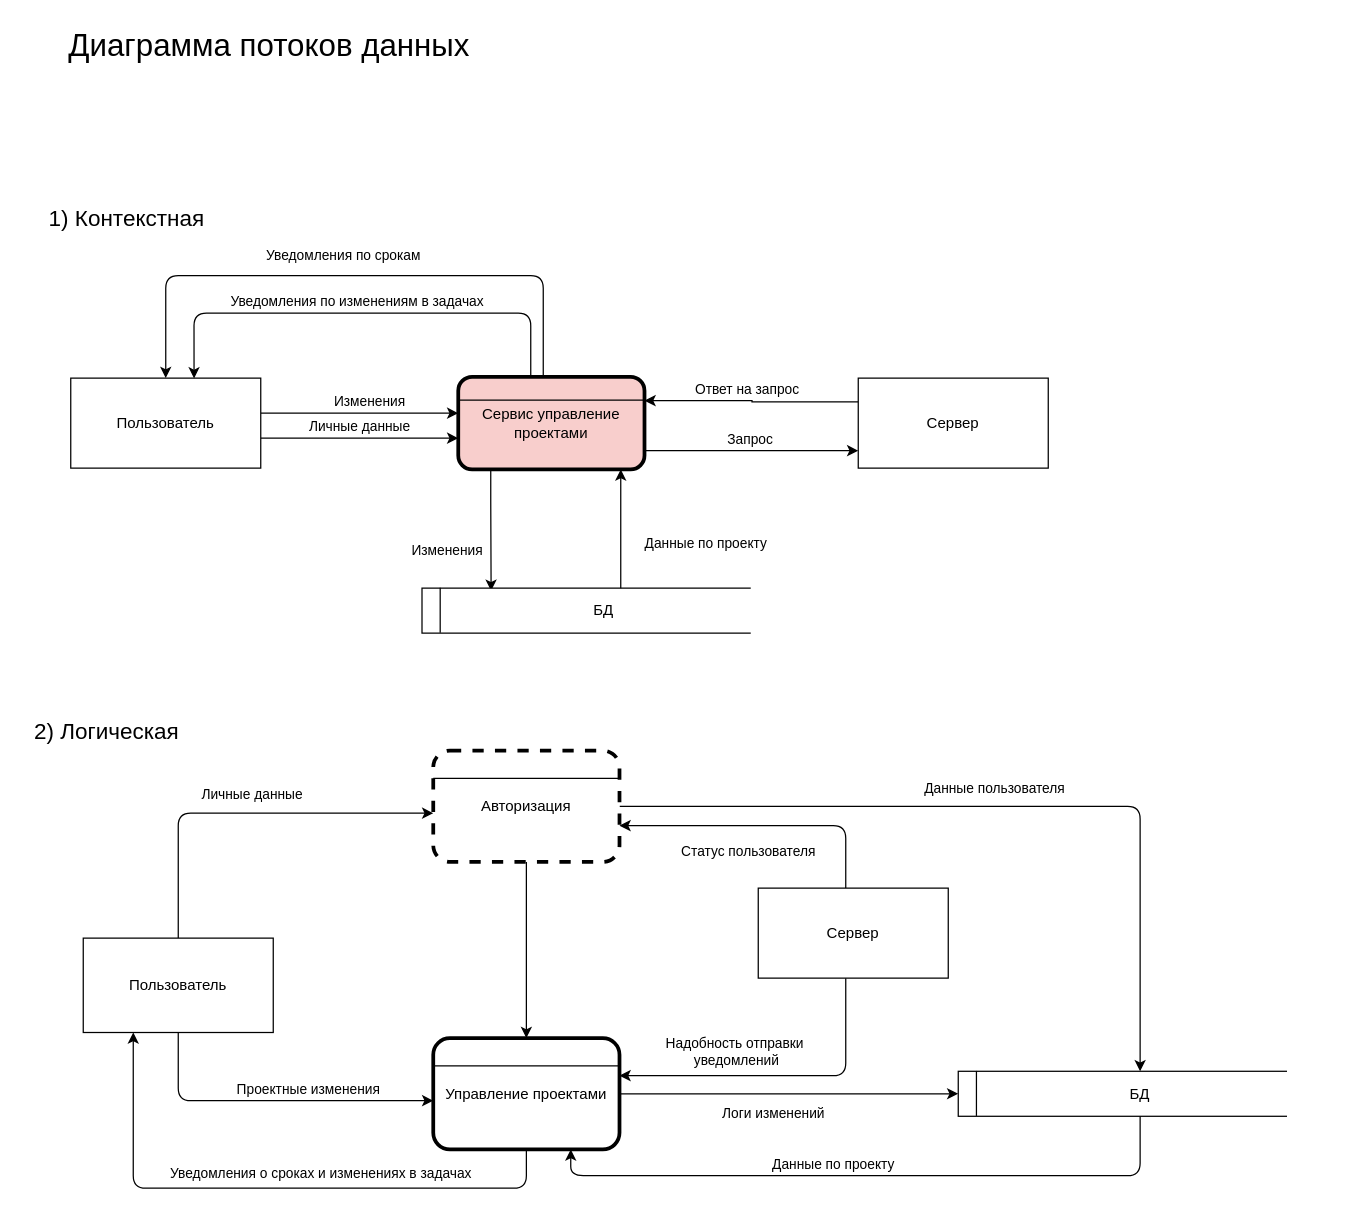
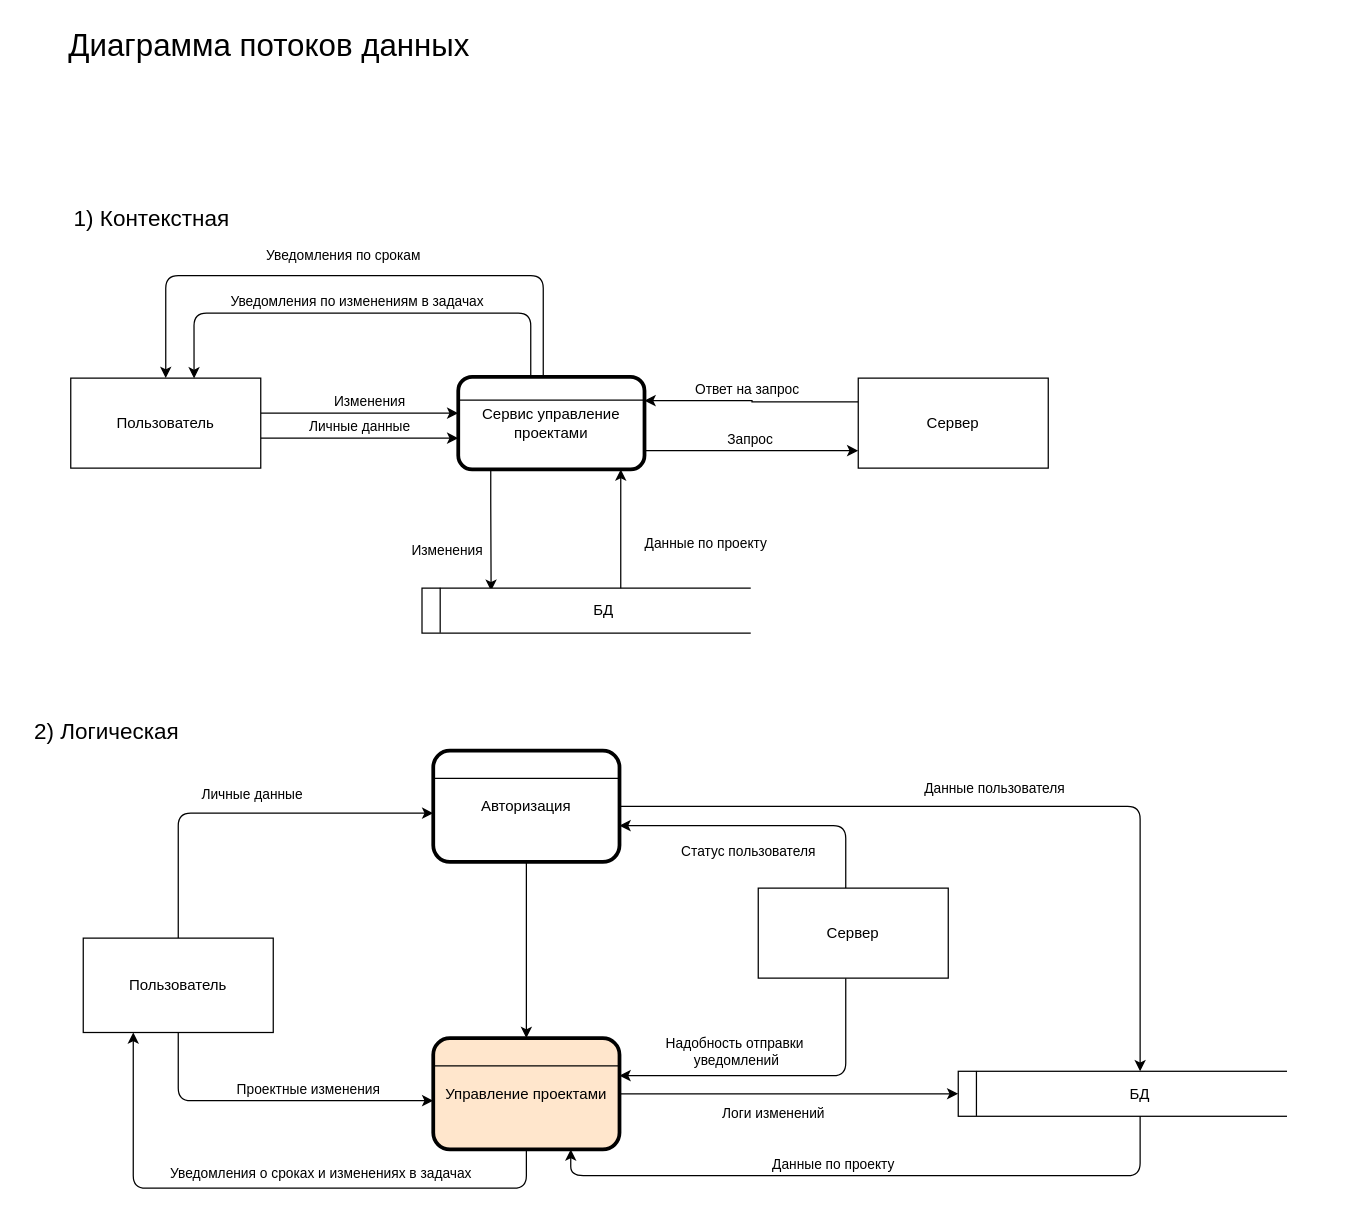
node "1) Контекстная": moved (127, 219) -> (152, 219)
node "Сервис управление проектами": fillcolor #f8cecc -> #ffffff
node "Авторизация": style dashed -> solid
node "Управление проектами": fillcolor #ffffff -> #ffe6cc
